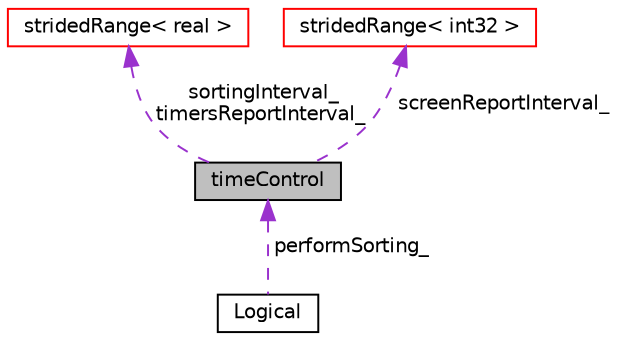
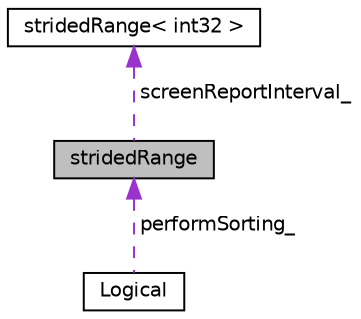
node "stridedRange< real >": removed
node "stridedRange< int32 >": color red -> black
node "timeControl": label "timeControl" -> "stridedRange"
